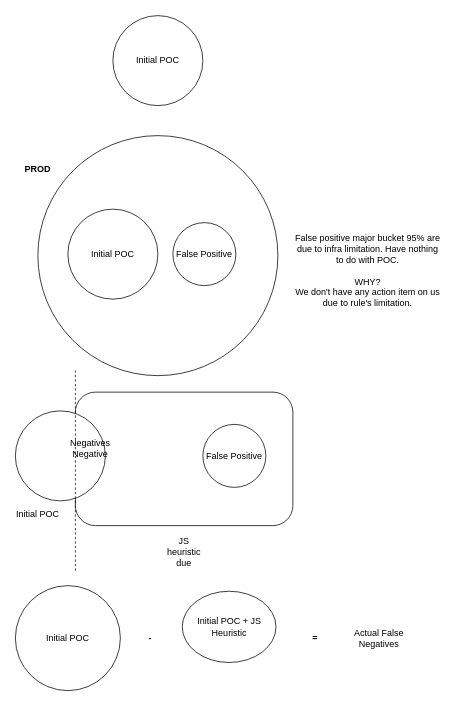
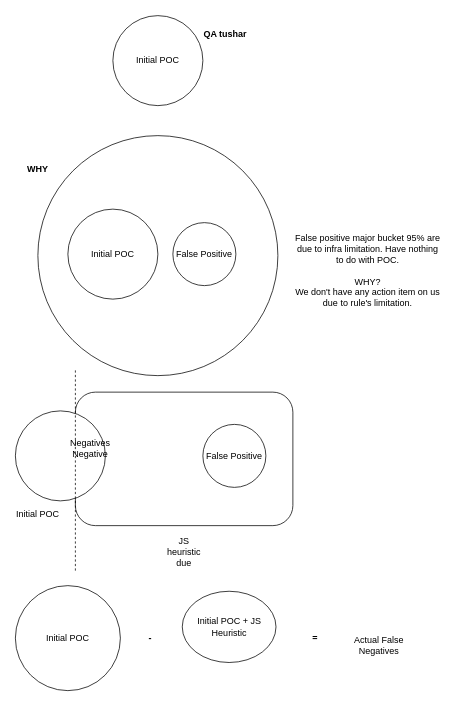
node "QA tushar": added
node "PROD": label "PROD" -> "WHY"
node "Actual False Negatives": moved (379, 638) -> (379, 645)
